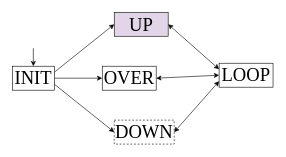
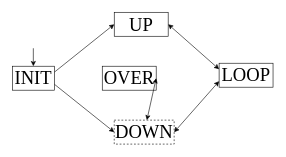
node "UP": fillcolor #e1d5e7 -> #ffffff
edge "INIT" -> "OVER": removed
edge "LOOP" -- "OVER": now "DOWN" -- "OVER"
